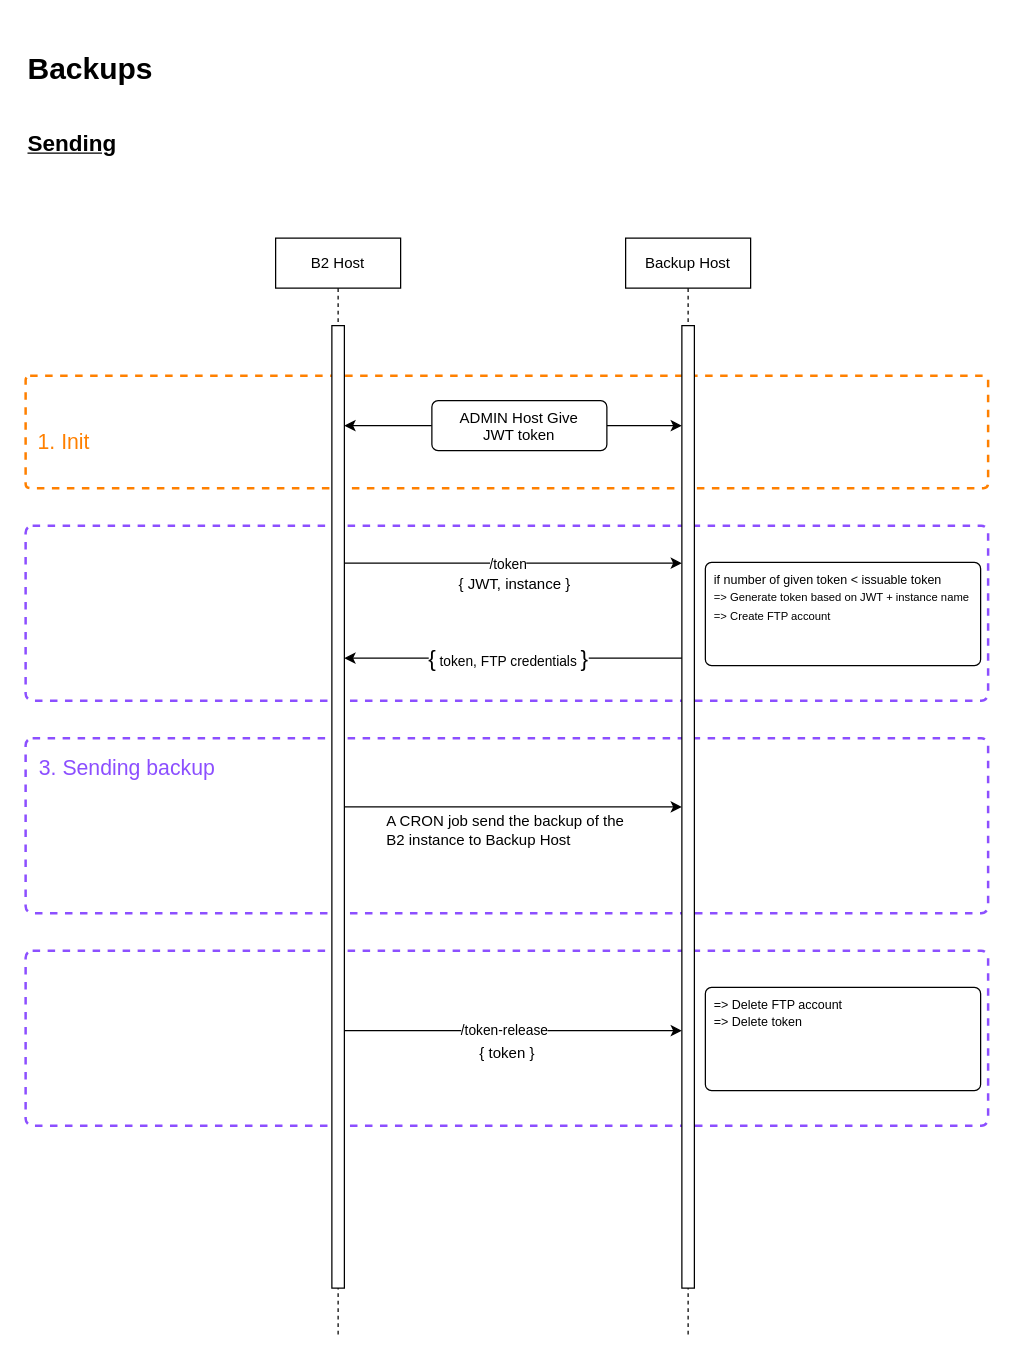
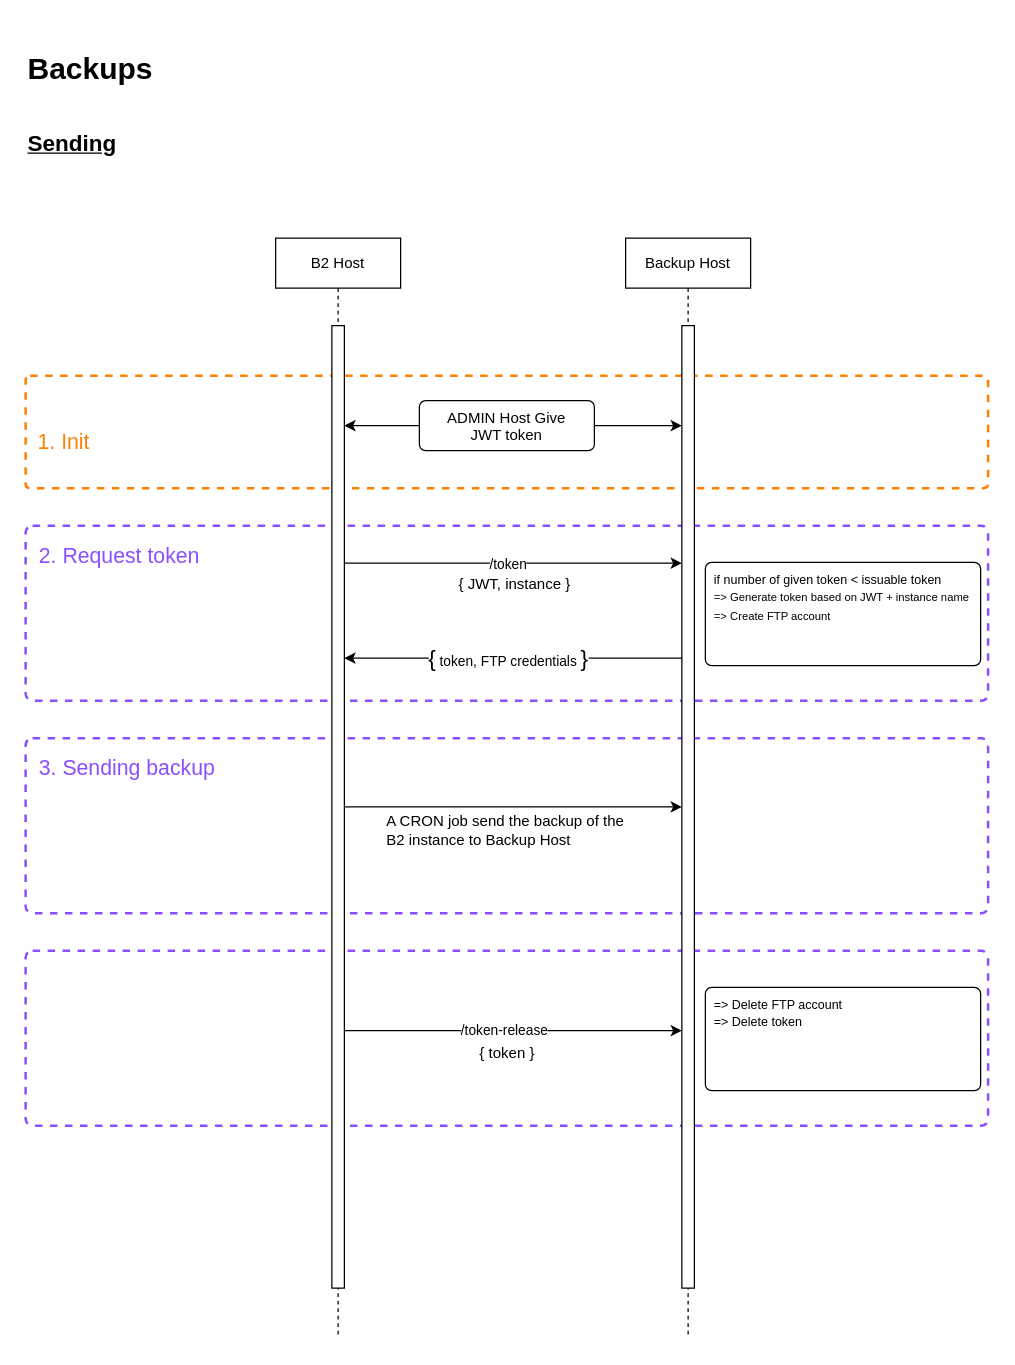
node "ADMIN Host Give JWT token": moved (519, 426) -> (507, 426)
node "2. Request token": added
